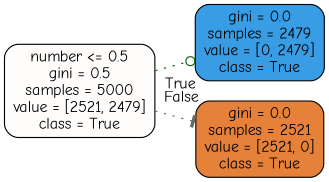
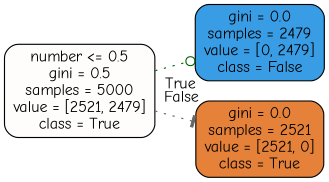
node "gini = 0.0 samples = 2479 value = [0, 2479] class = True": label "gini = 0.0 samples = 2479 value = [0, 2479] class = True" -> "gini = 0.0 samples = 2479 value = [0, 2479] class = False"
